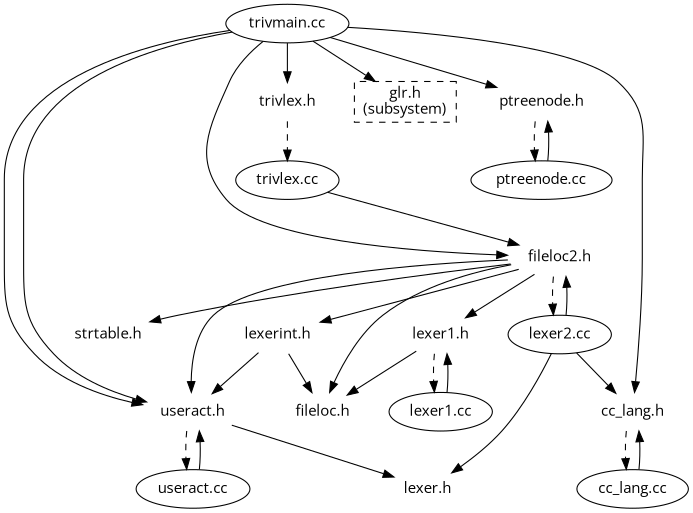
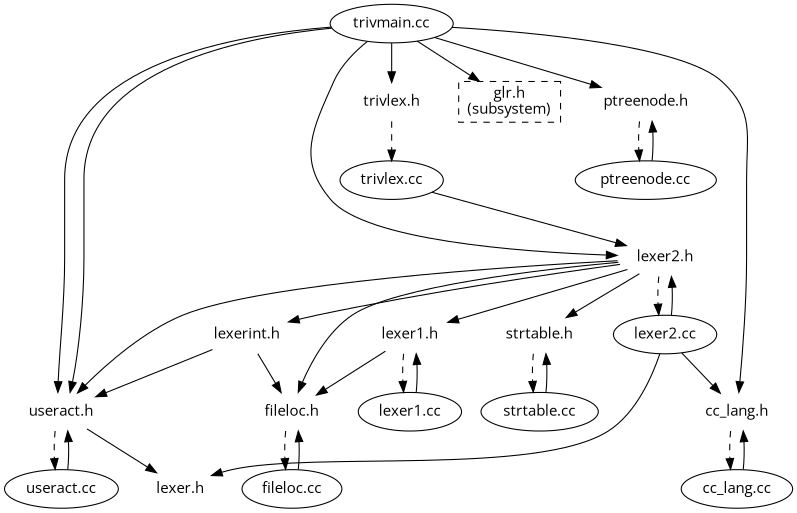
node "fileloc2.h": label "fileloc2.h" -> "lexer2.h"
node "strtable.cc": added
node "fileloc.cc": added
